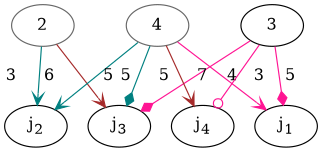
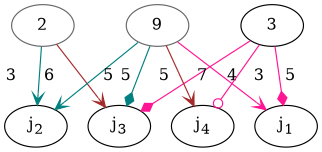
node "4": label "4" -> "9"
